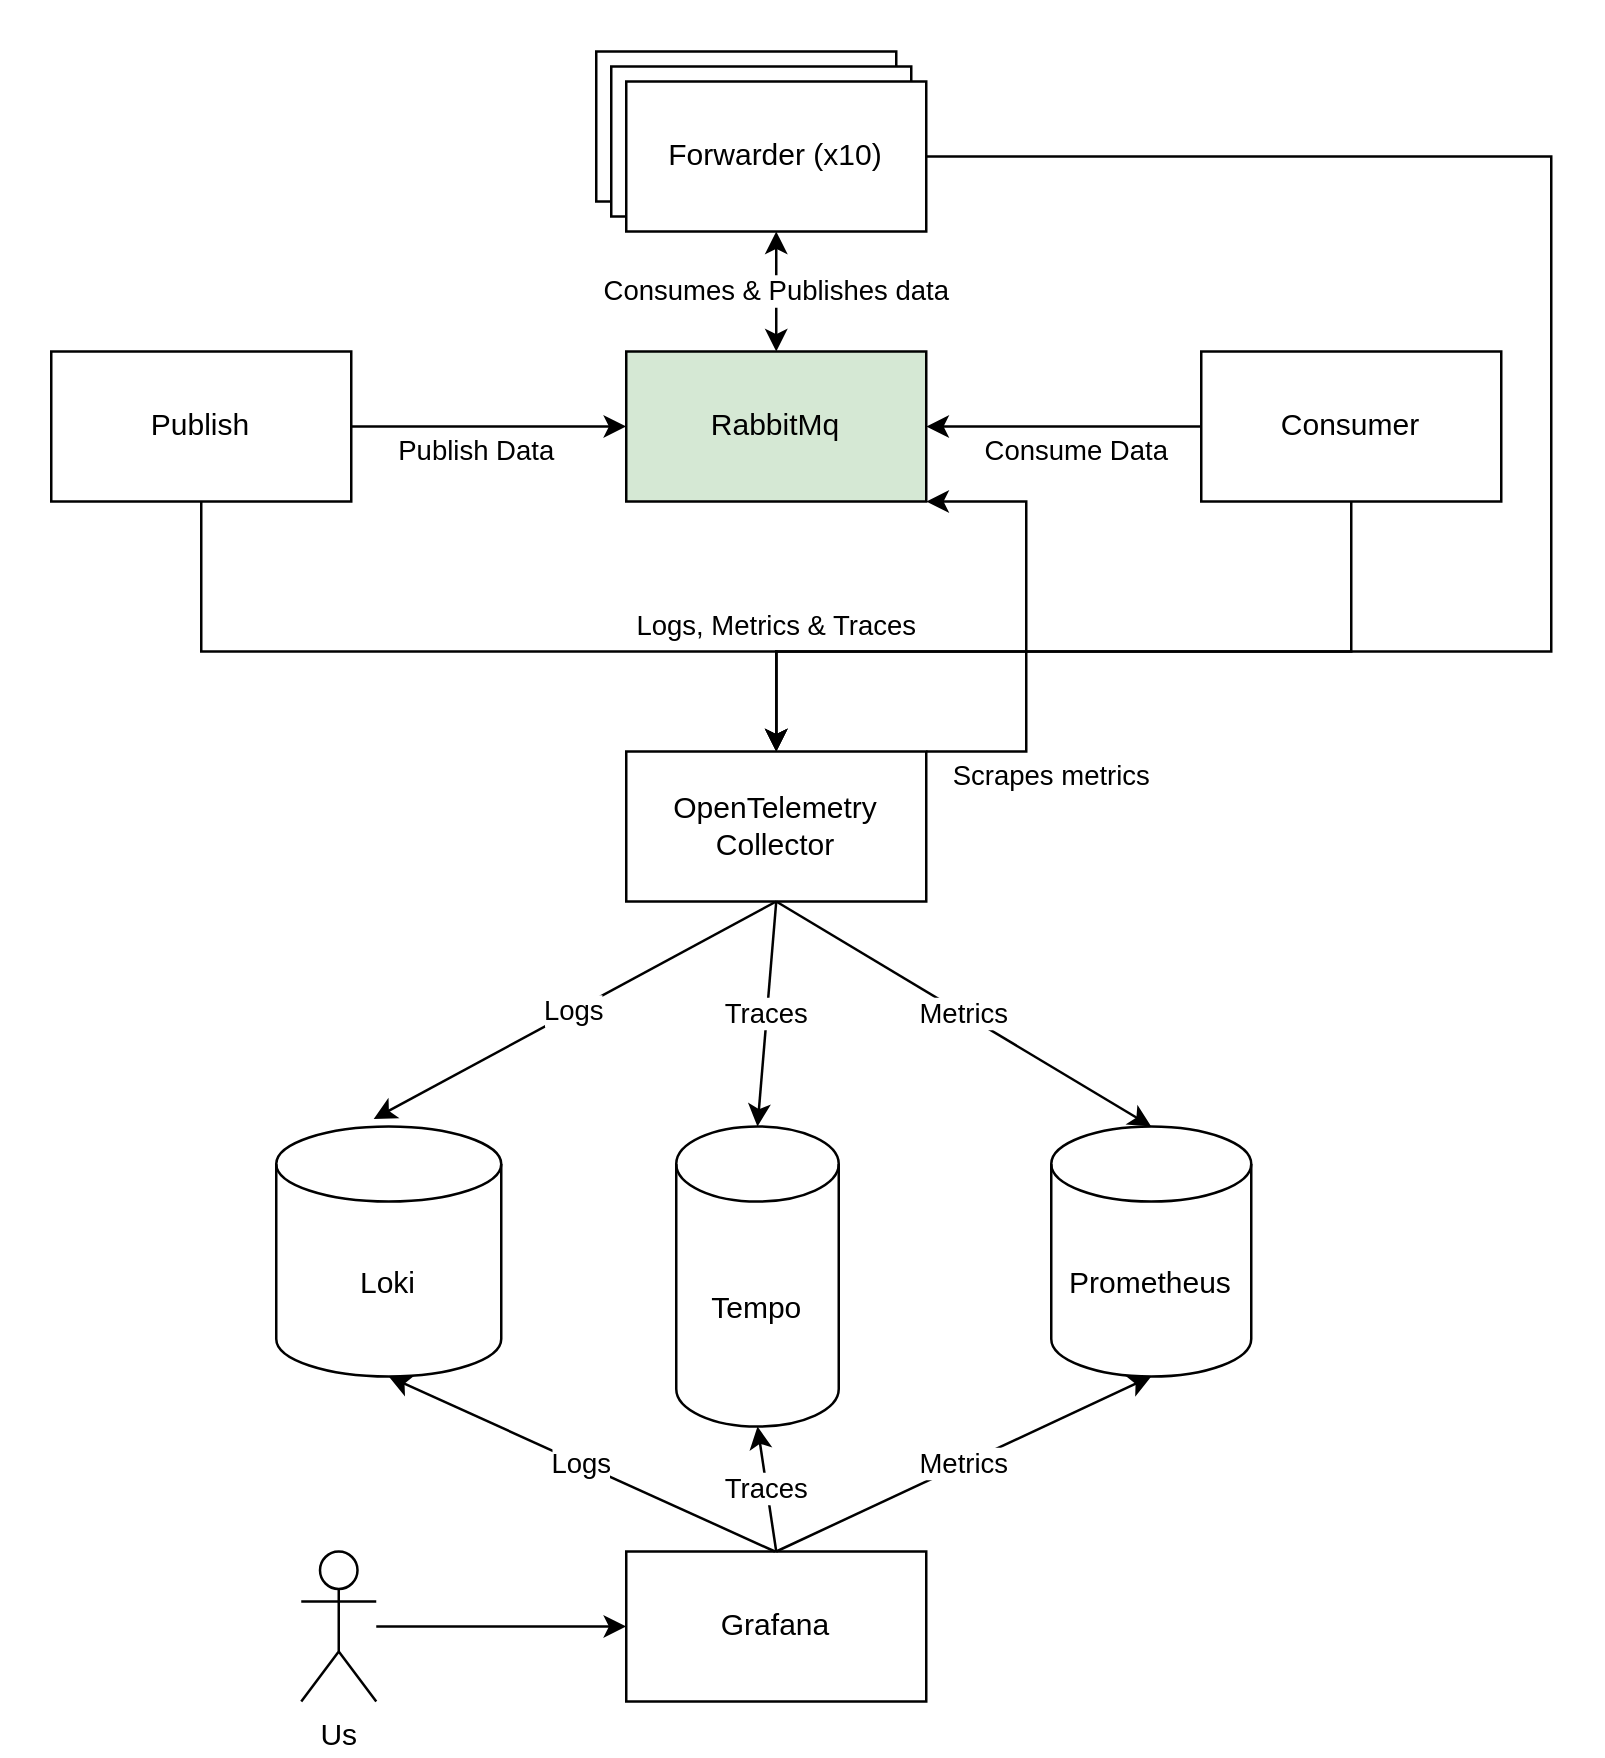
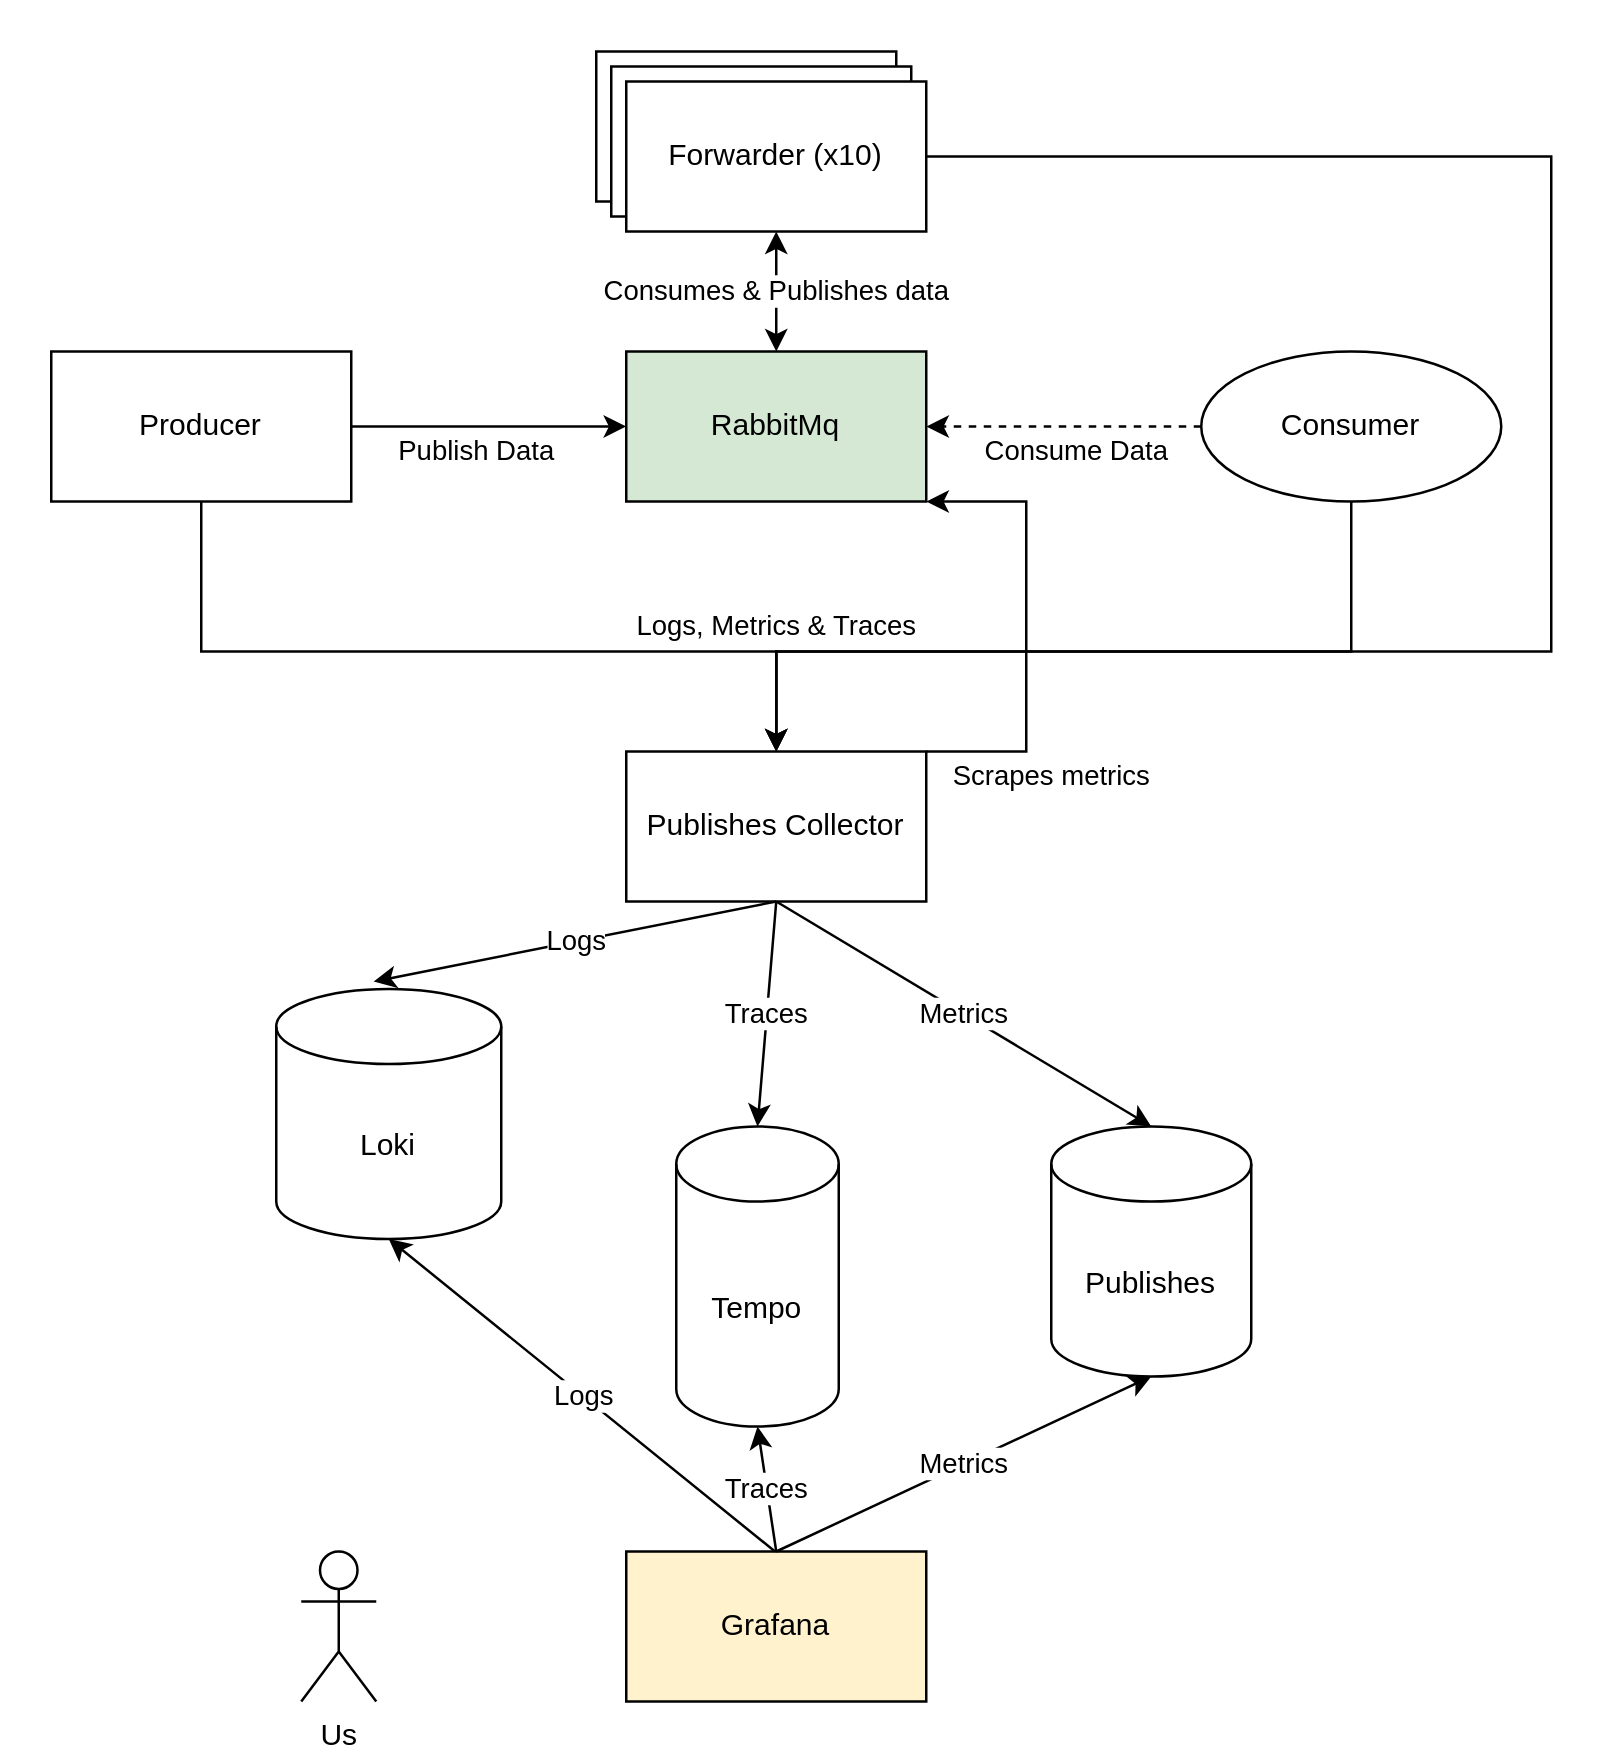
node "Publish": label "Publish" -> "Producer"
edge "Consumer" -> "RabbitMq": style solid -> dashed
node "Consumer": shape rectangle -> ellipse
node "OpenTelemetry Collector": label "OpenTelemetry Collector" -> "Publishes Collector"
node "Loki": moved (389, 1251) -> (389, 1114)
node "Prometheus": label "Prometheus" -> "Publishes"
edge "Us" -> "Grafana": removed
node "Grafana": fillcolor #ffffff -> #fff2cc
